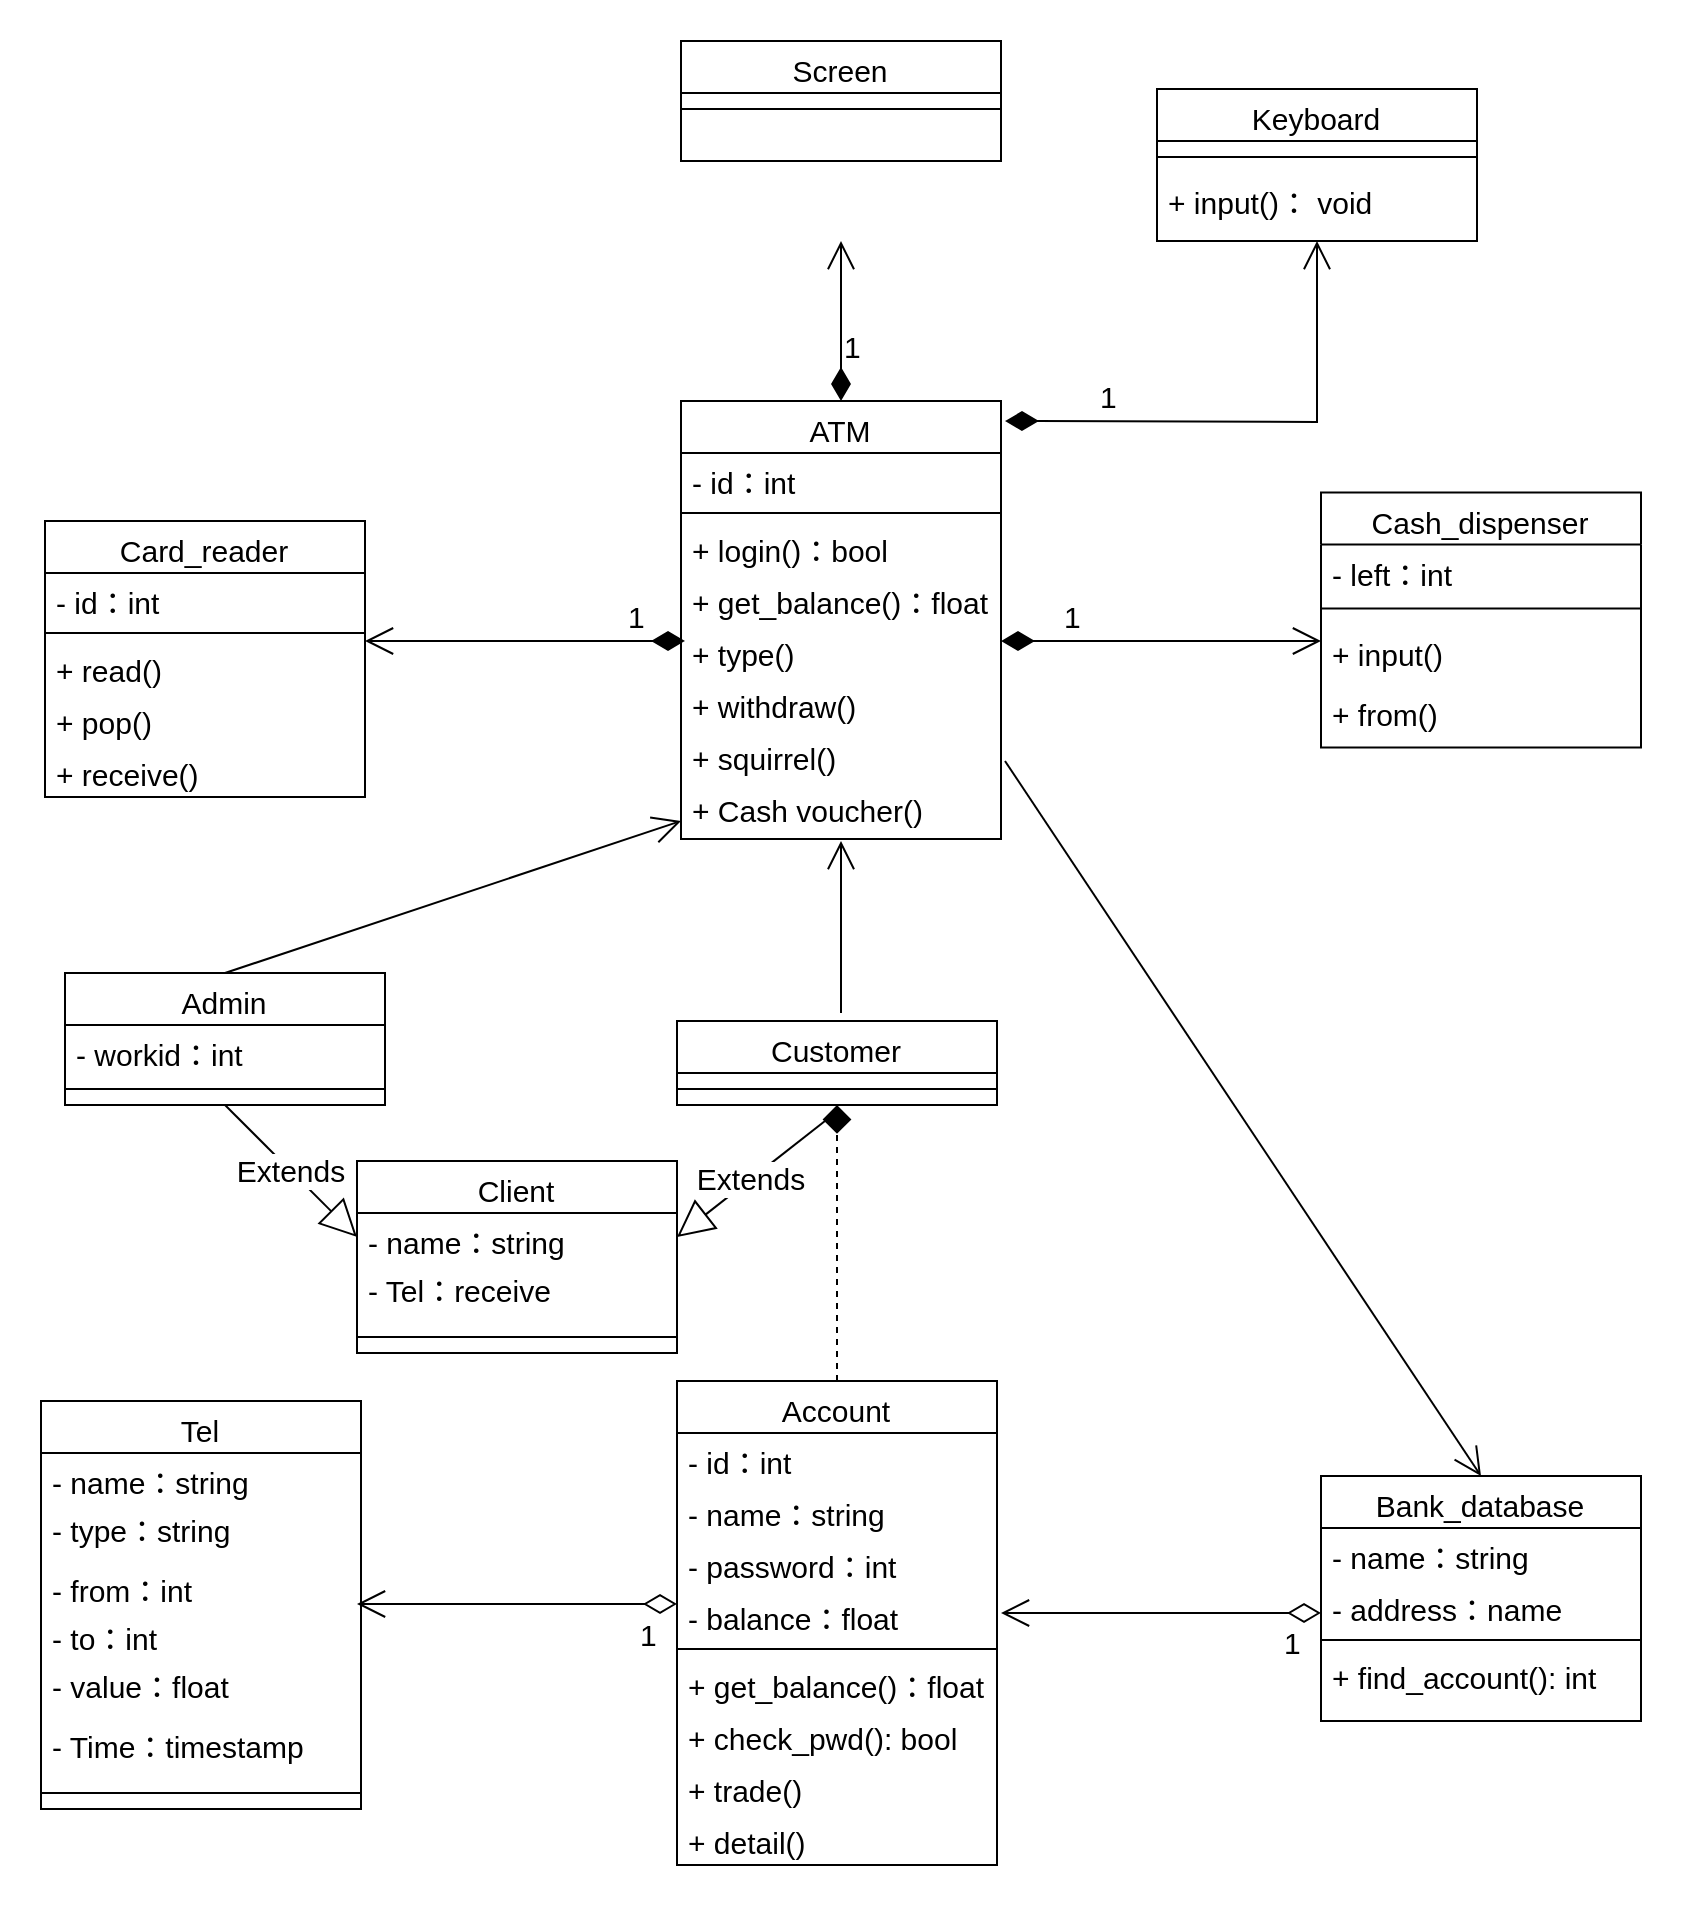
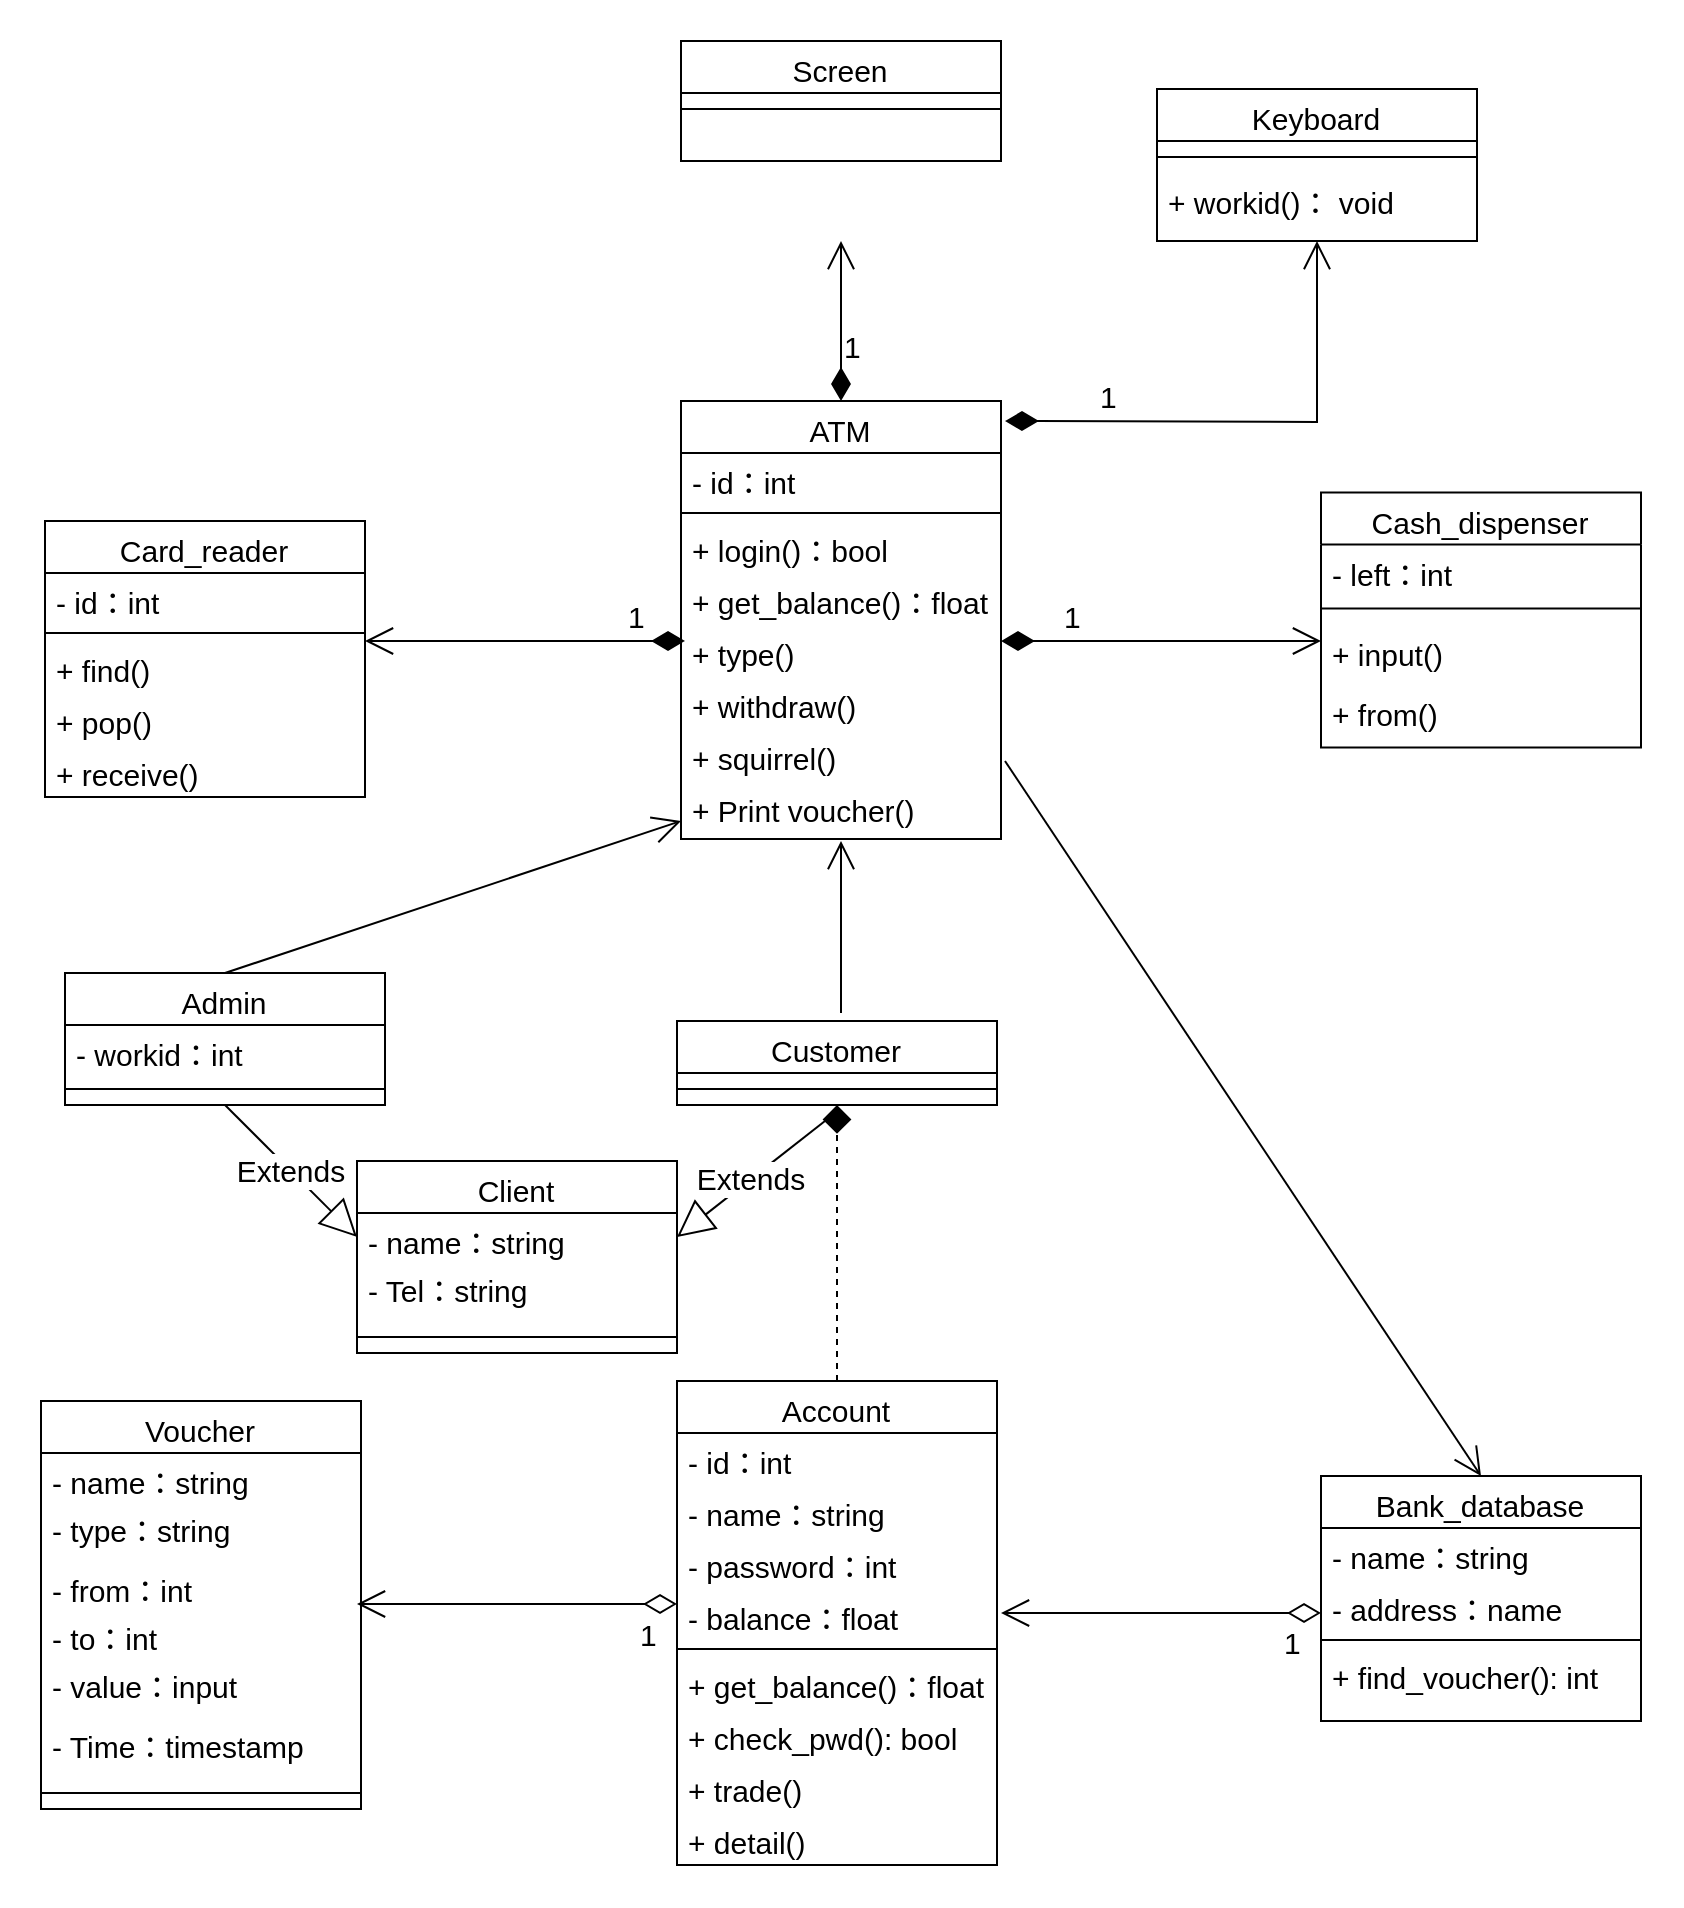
node "+ input()： void": label "+ input()： void" -> "+ workid()： void"
node "+ read()": label "+ read()" -> "+ find()"
node "+ Cash voucher()": label "+ Cash voucher()" -> "+ Print voucher()"
node "- Tel：receive": label "- Tel：receive" -> "- Tel：string"
node "Tel": label "Tel" -> "Voucher"
node "+ find_account(): int": label "+ find_account(): int" -> "+ find_voucher(): int"
node "- value：float": label "- value：float" -> "- value：input"
